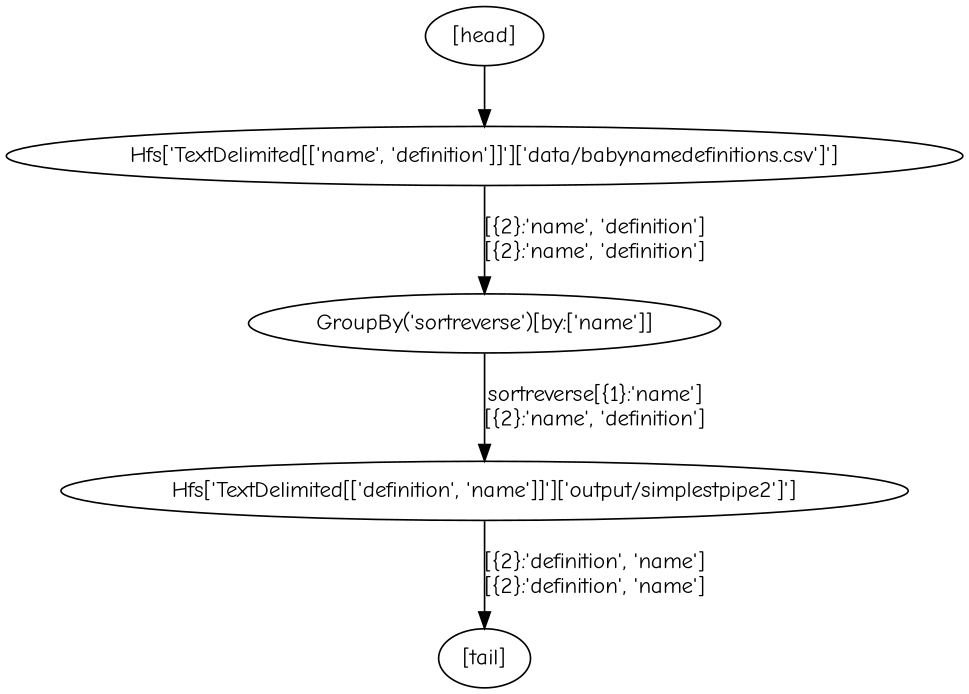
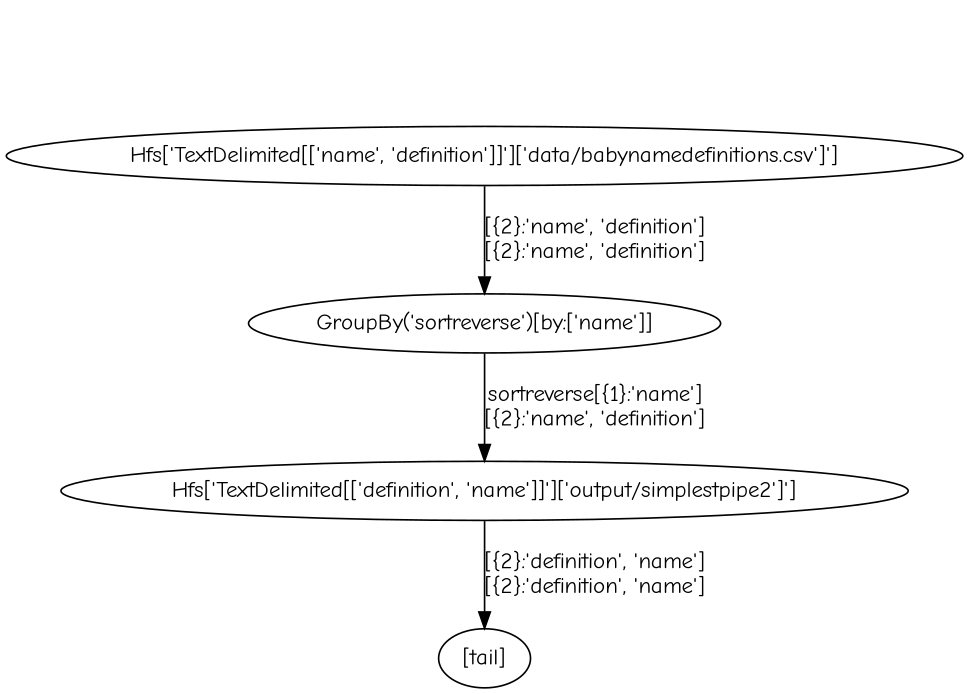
node "[head]": removed
